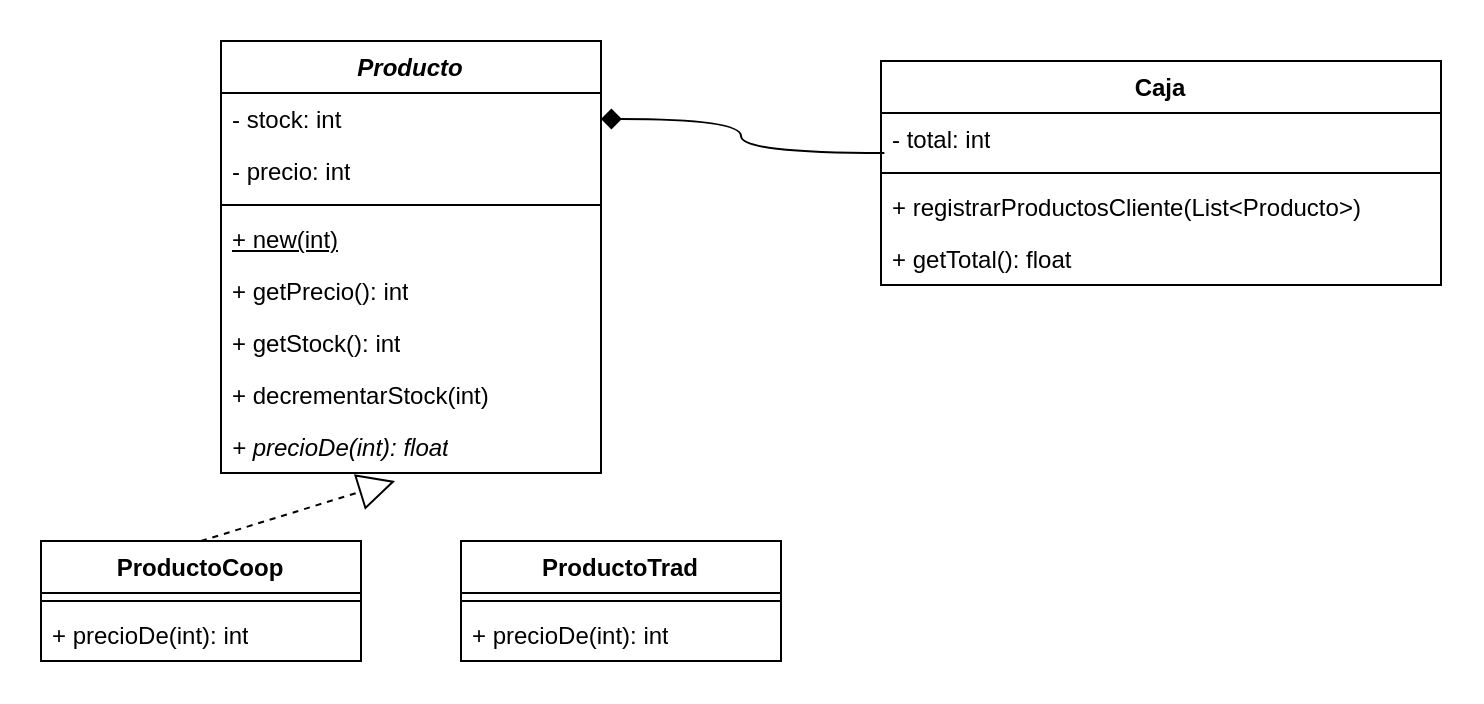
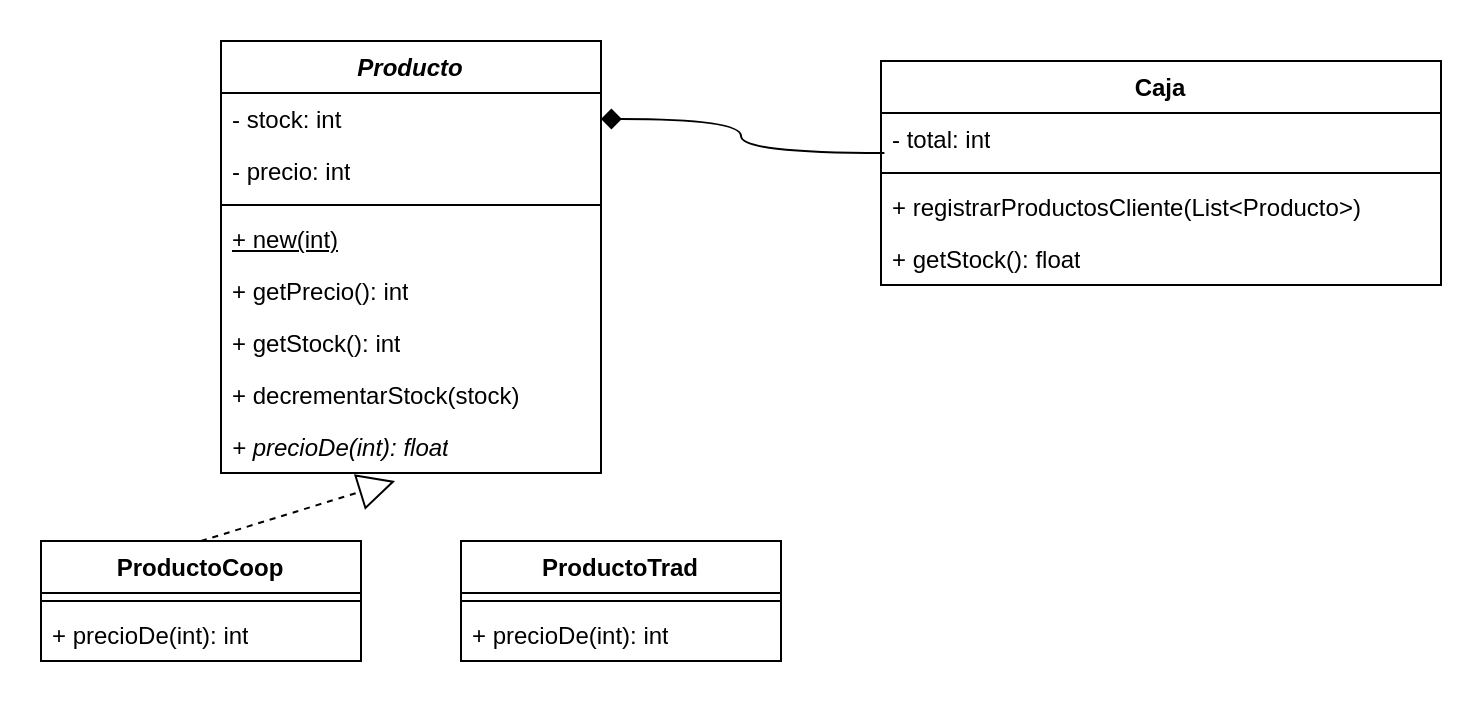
node "+ getTotal(): float": label "+ getTotal(): float" -> "+ getStock(): float"
node "+ decrementarStock(int)": label "+ decrementarStock(int)" -> "+ decrementarStock(stock)"
